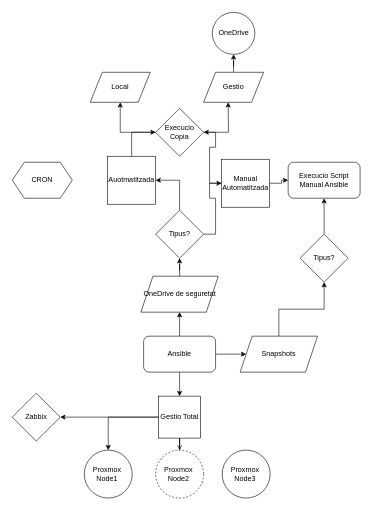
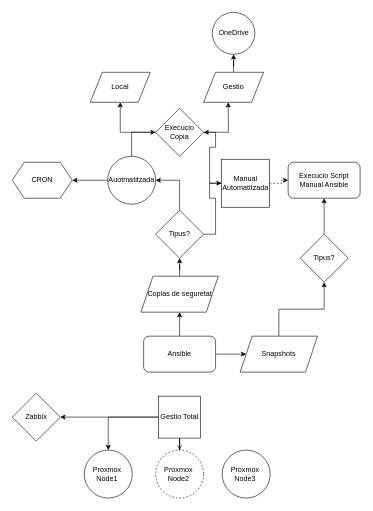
edge "Auotmatitzada" -> "CRON": added
node "Auotmatitzada": shape rectangle -> ellipse
edge "Manual Automatitzada" -> "Execucio Script Manual Ansible": style solid -> dashed
node "OneDrive de seguretat": label "OneDrive de seguretat" -> "Copias de seguretat"
edge "Ansible" -> "Gestio Total": removed
